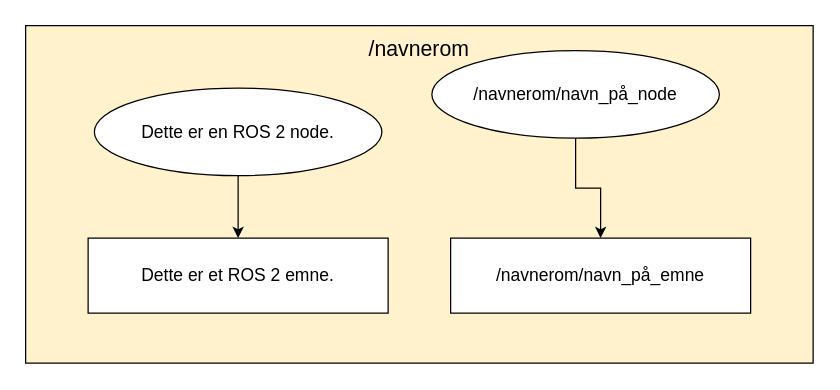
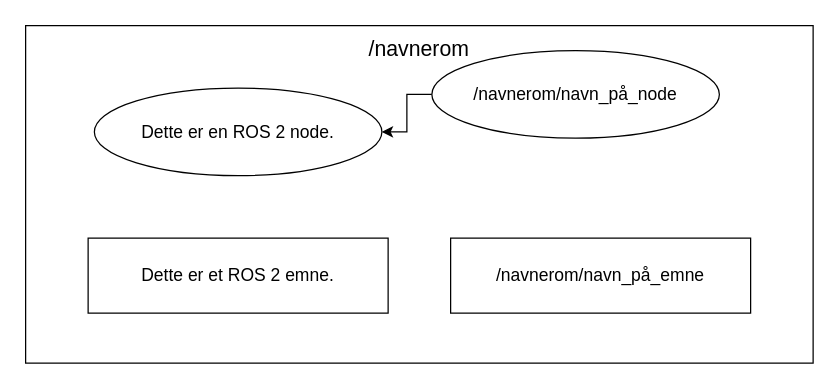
edge "/navnerom/navn_på_node" -> "/navnerom/navn_på_emne": now "/navnerom/navn_på_node" -> "Dette er en ROS 2 node."
node "/navnerom": fillcolor #fff2cc -> #ffffff
edge "Dette er en ROS 2 node." -> "Dette er et ROS 2 emne.": removed
